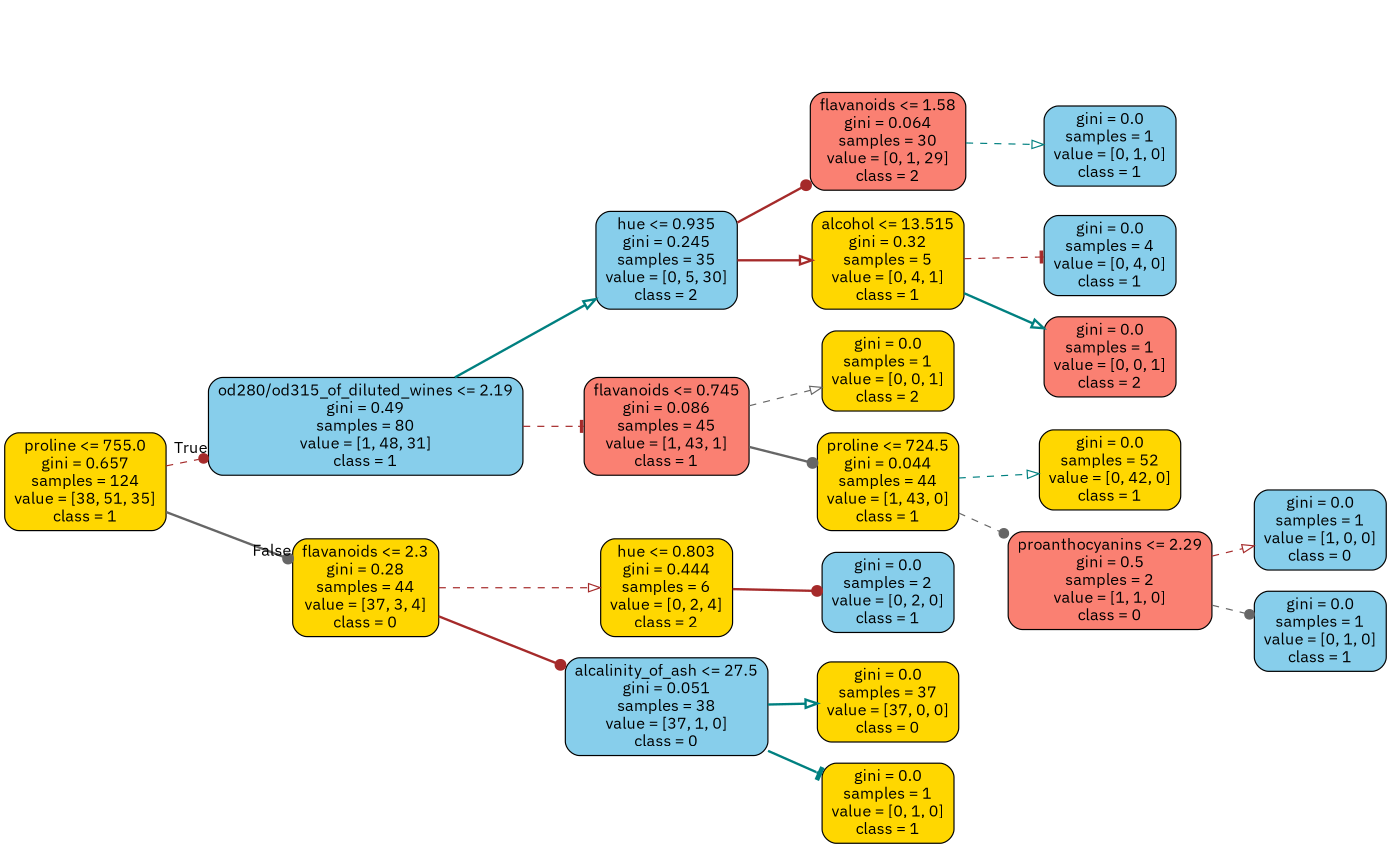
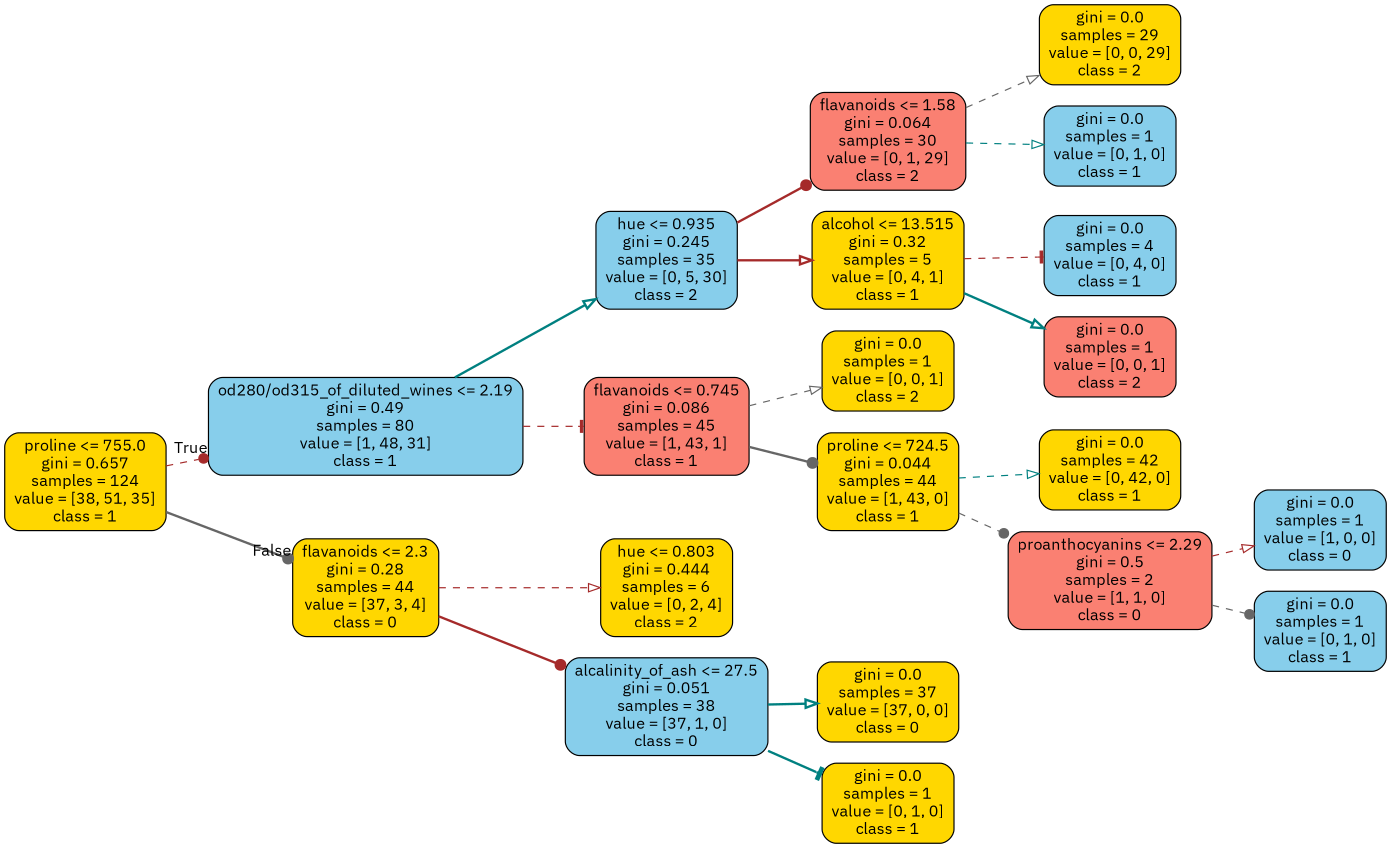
node "gini = 0.0 samples = 29 value = [0, 0, 29] class = 2": added
node "gini = 0.0 samples = 52 value = [0, 42, 0] class = 1": label "gini = 0.0 samples = 52 value = [0, 42, 0] class = 1" -> "gini = 0.0 samples = 42 value = [0, 42, 0] class = 1"
node "gini = 0.0 samples = 2 value = [0, 2, 0] class = 1": removed
